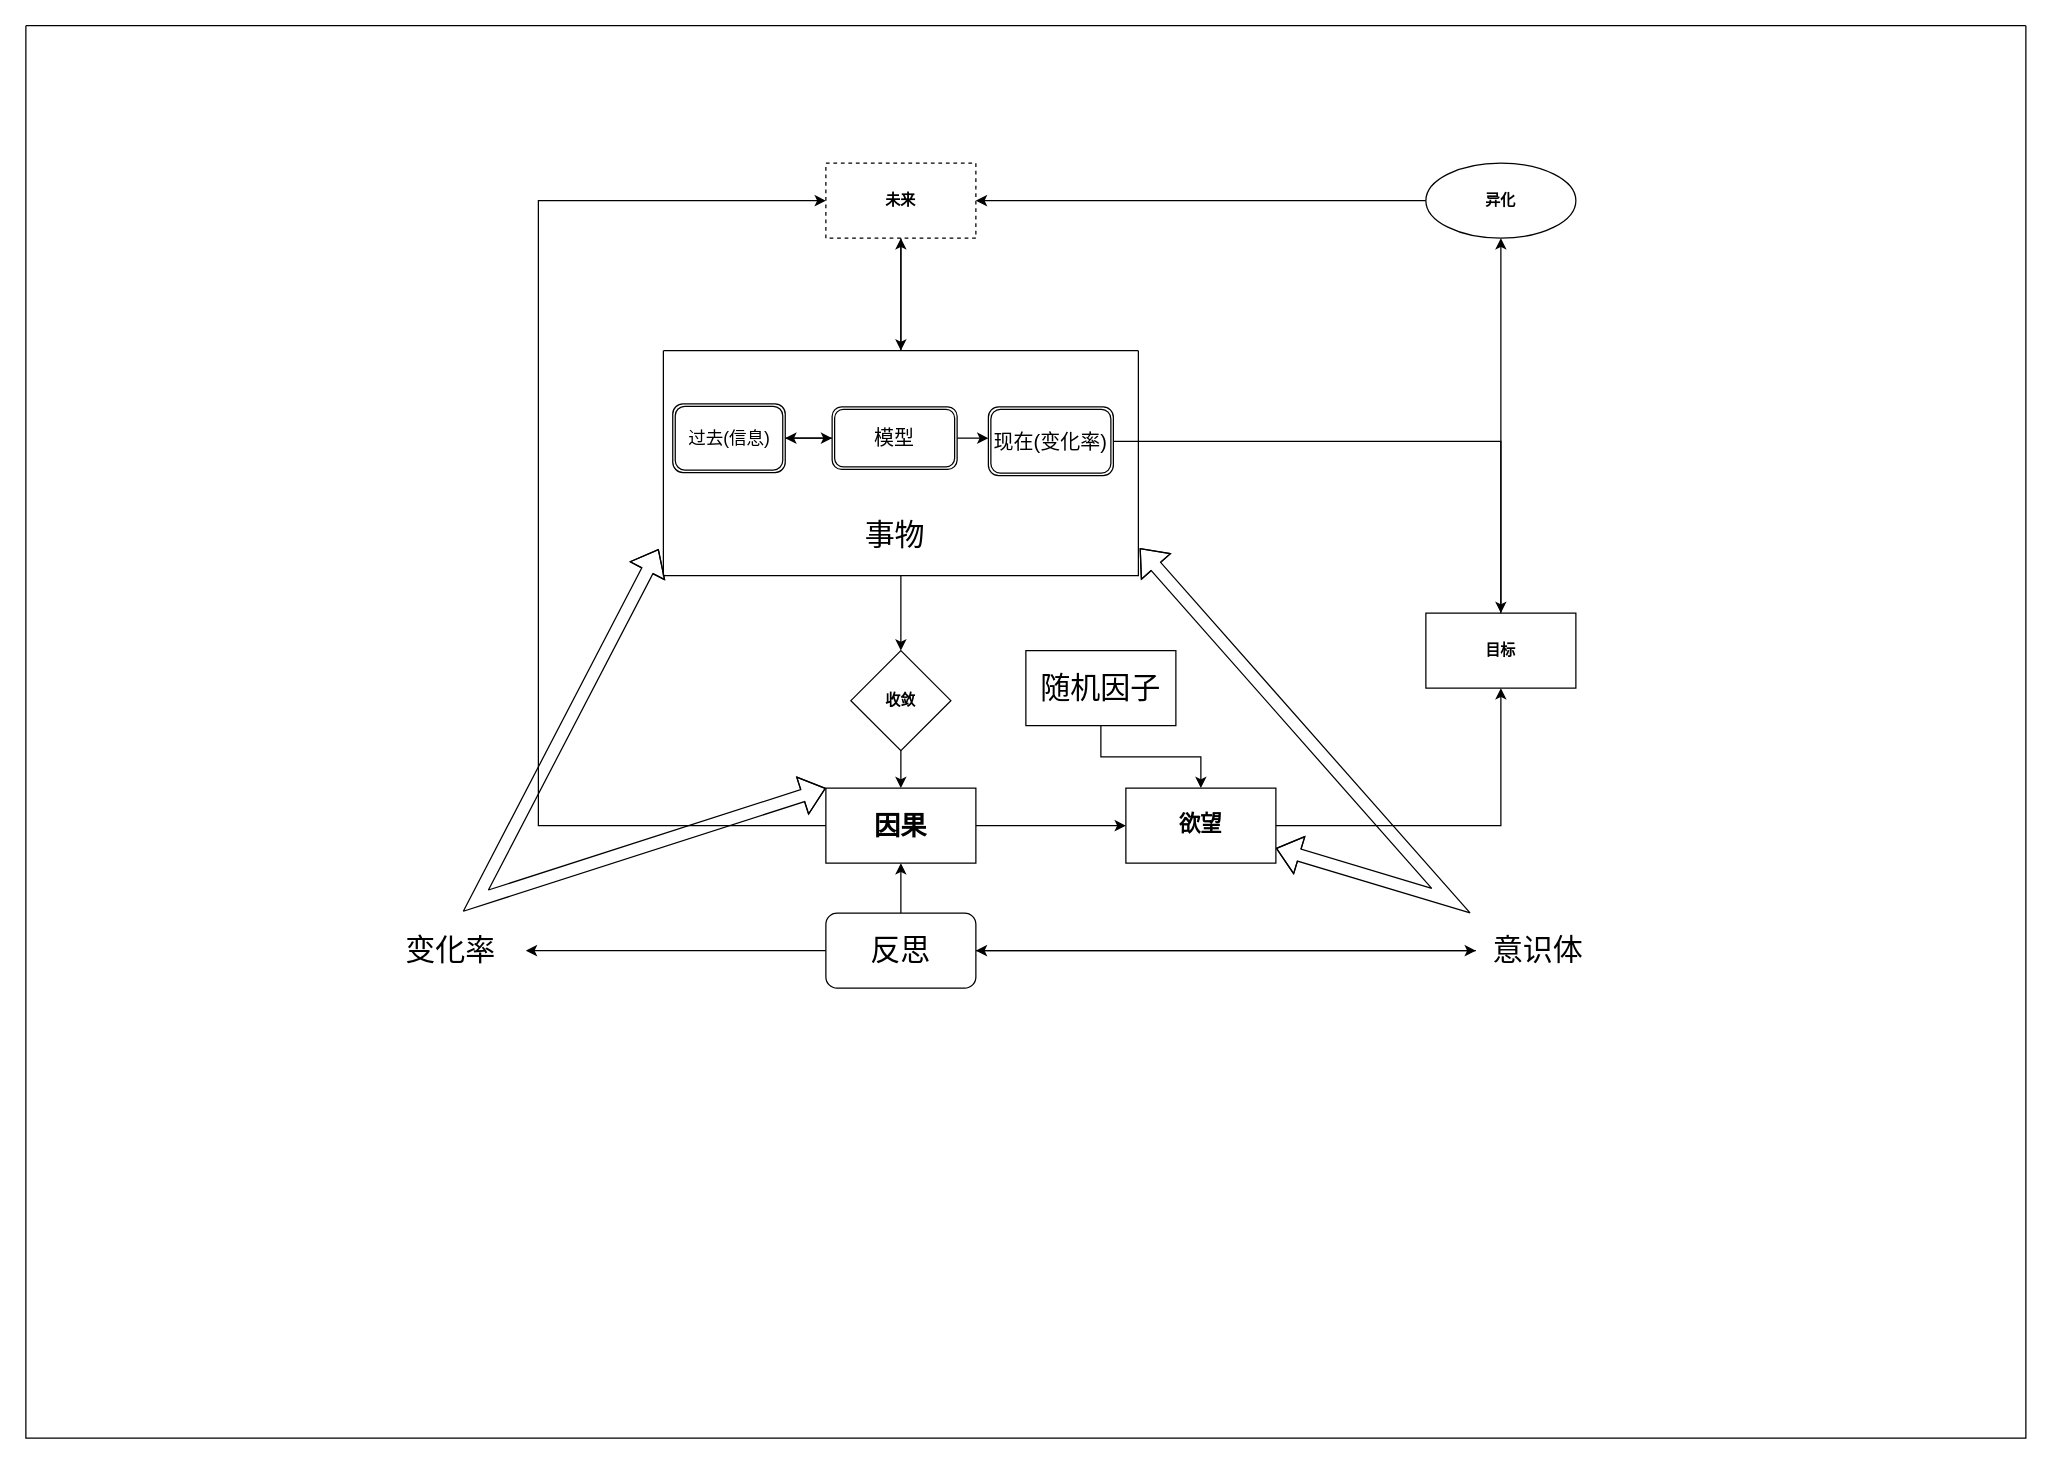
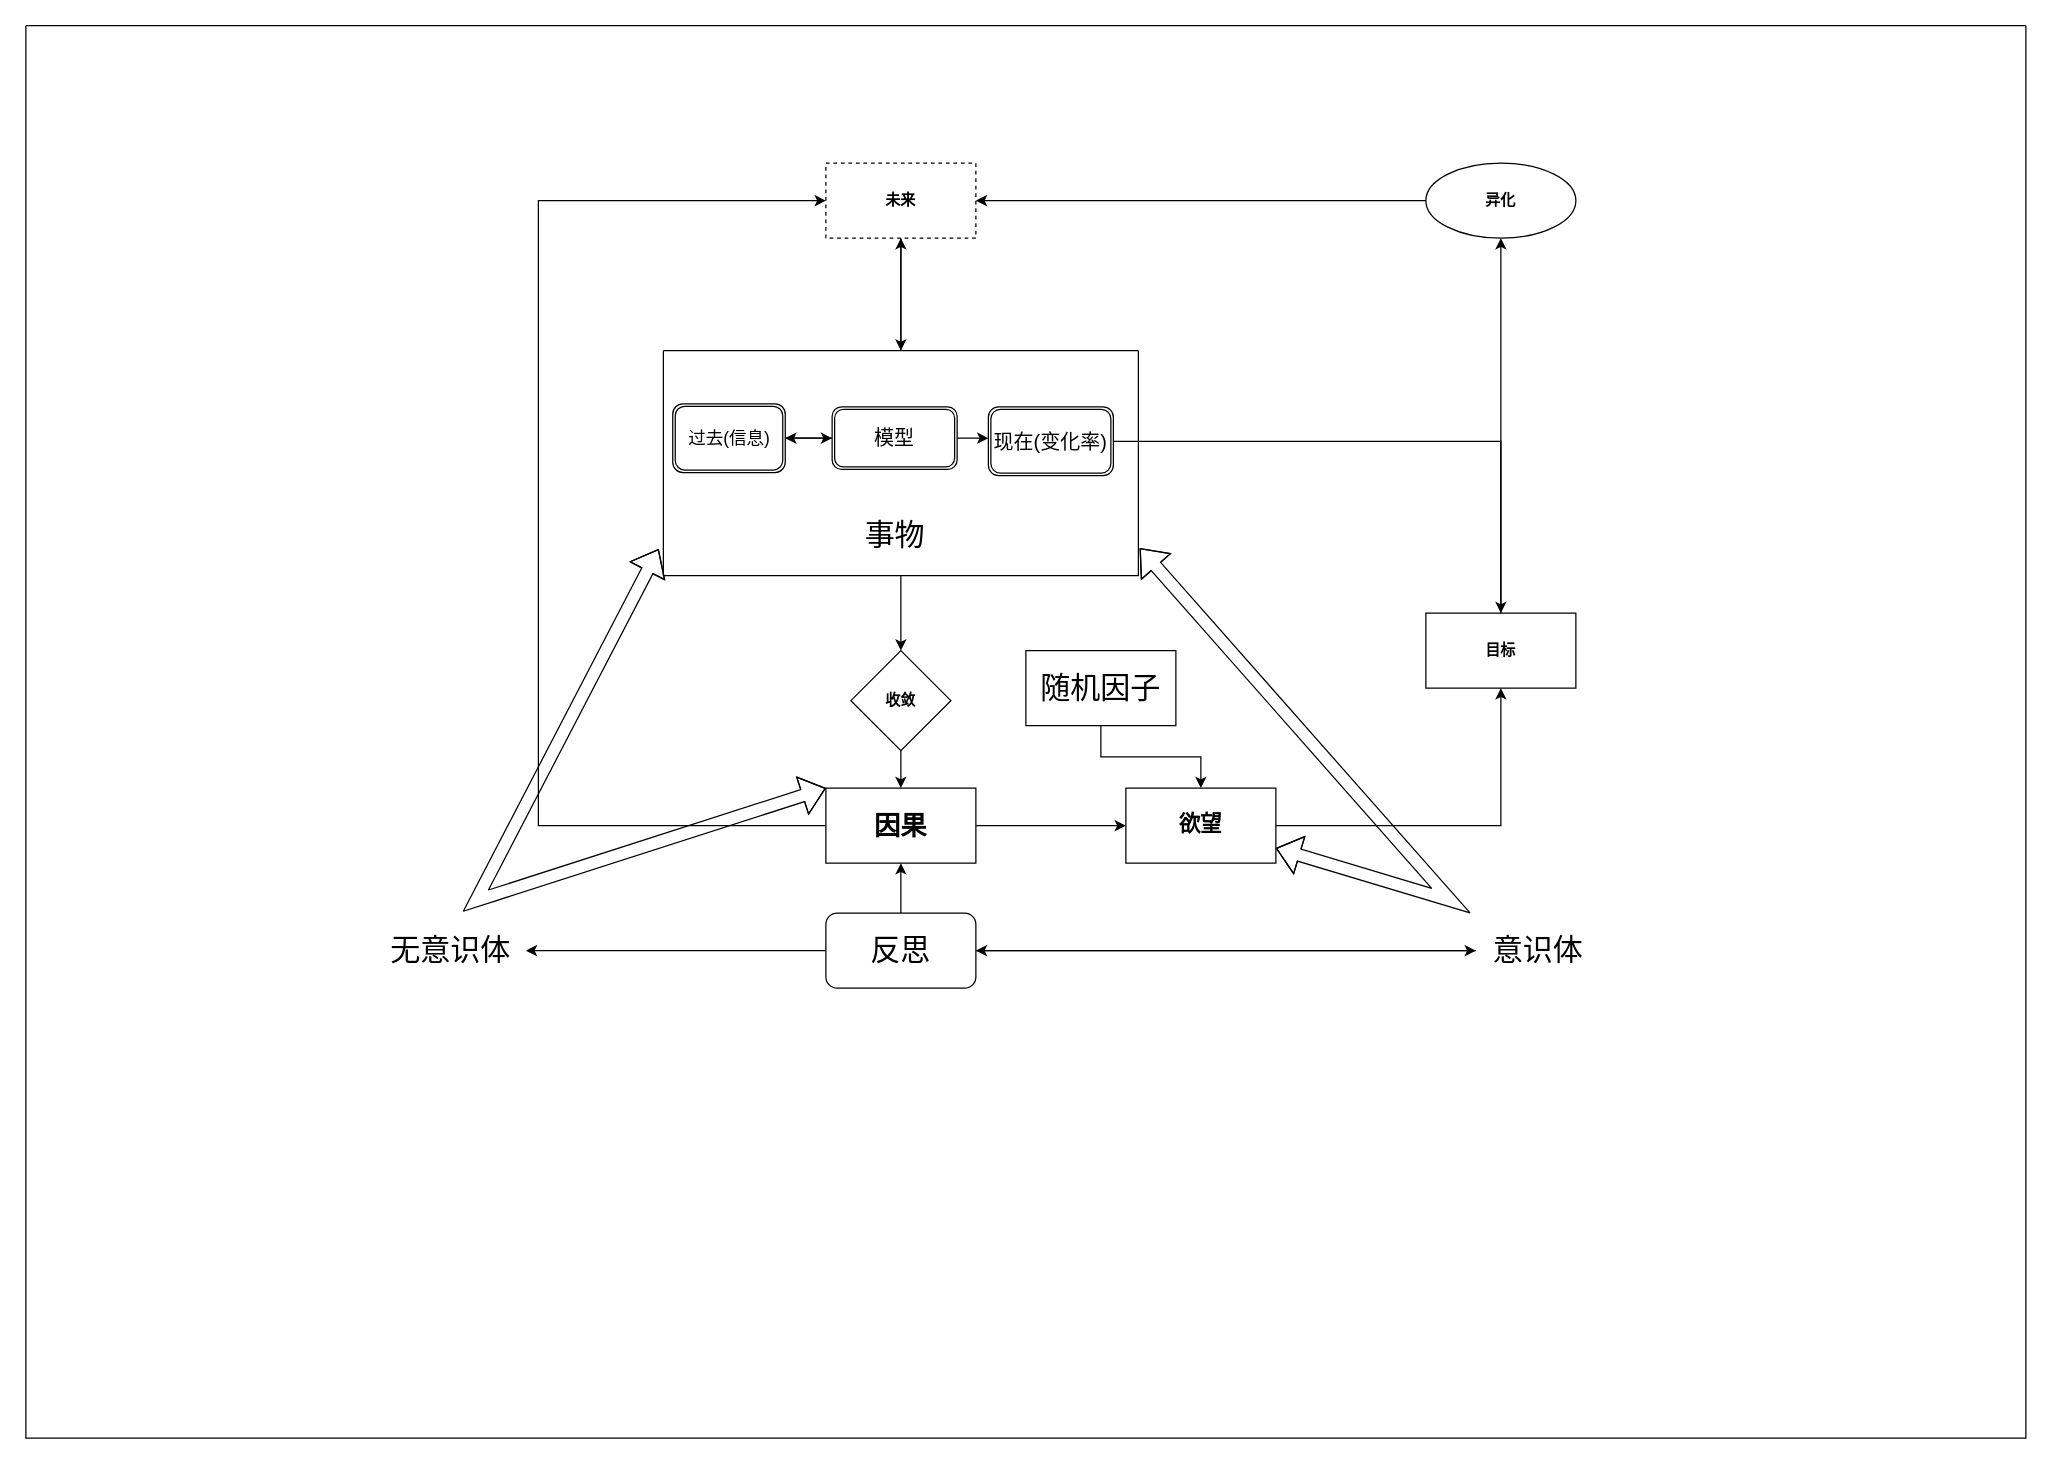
node "变化率": label "变化率" -> "无意识体"
